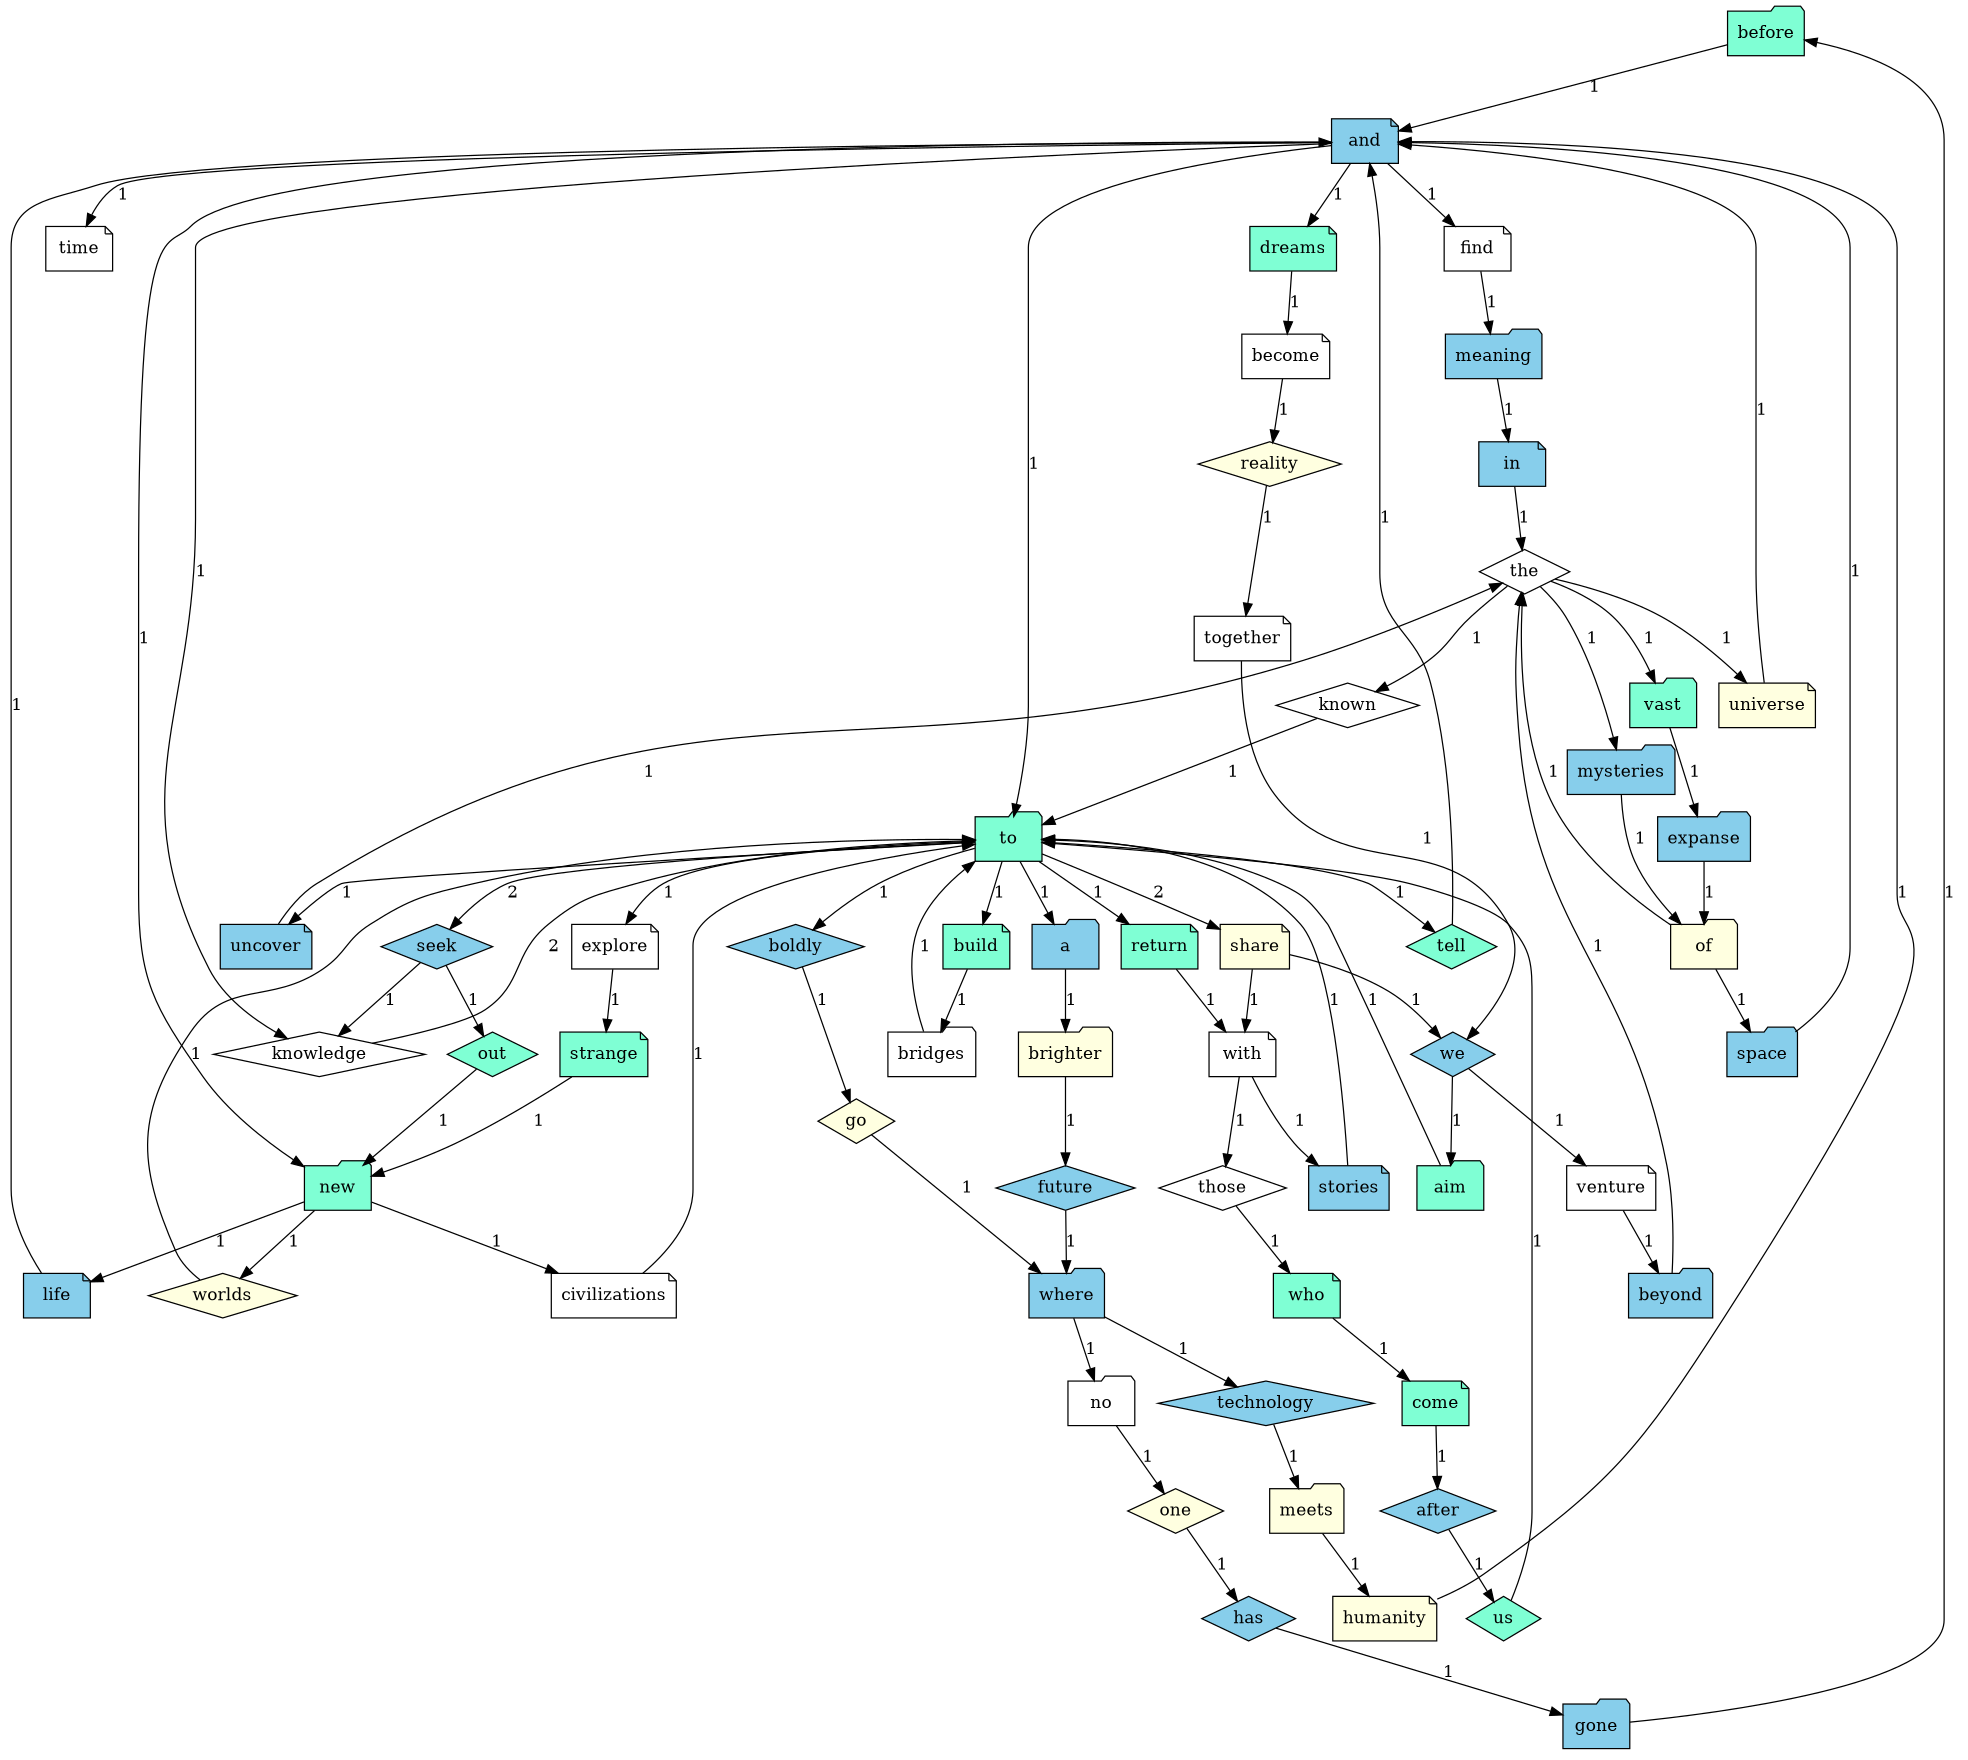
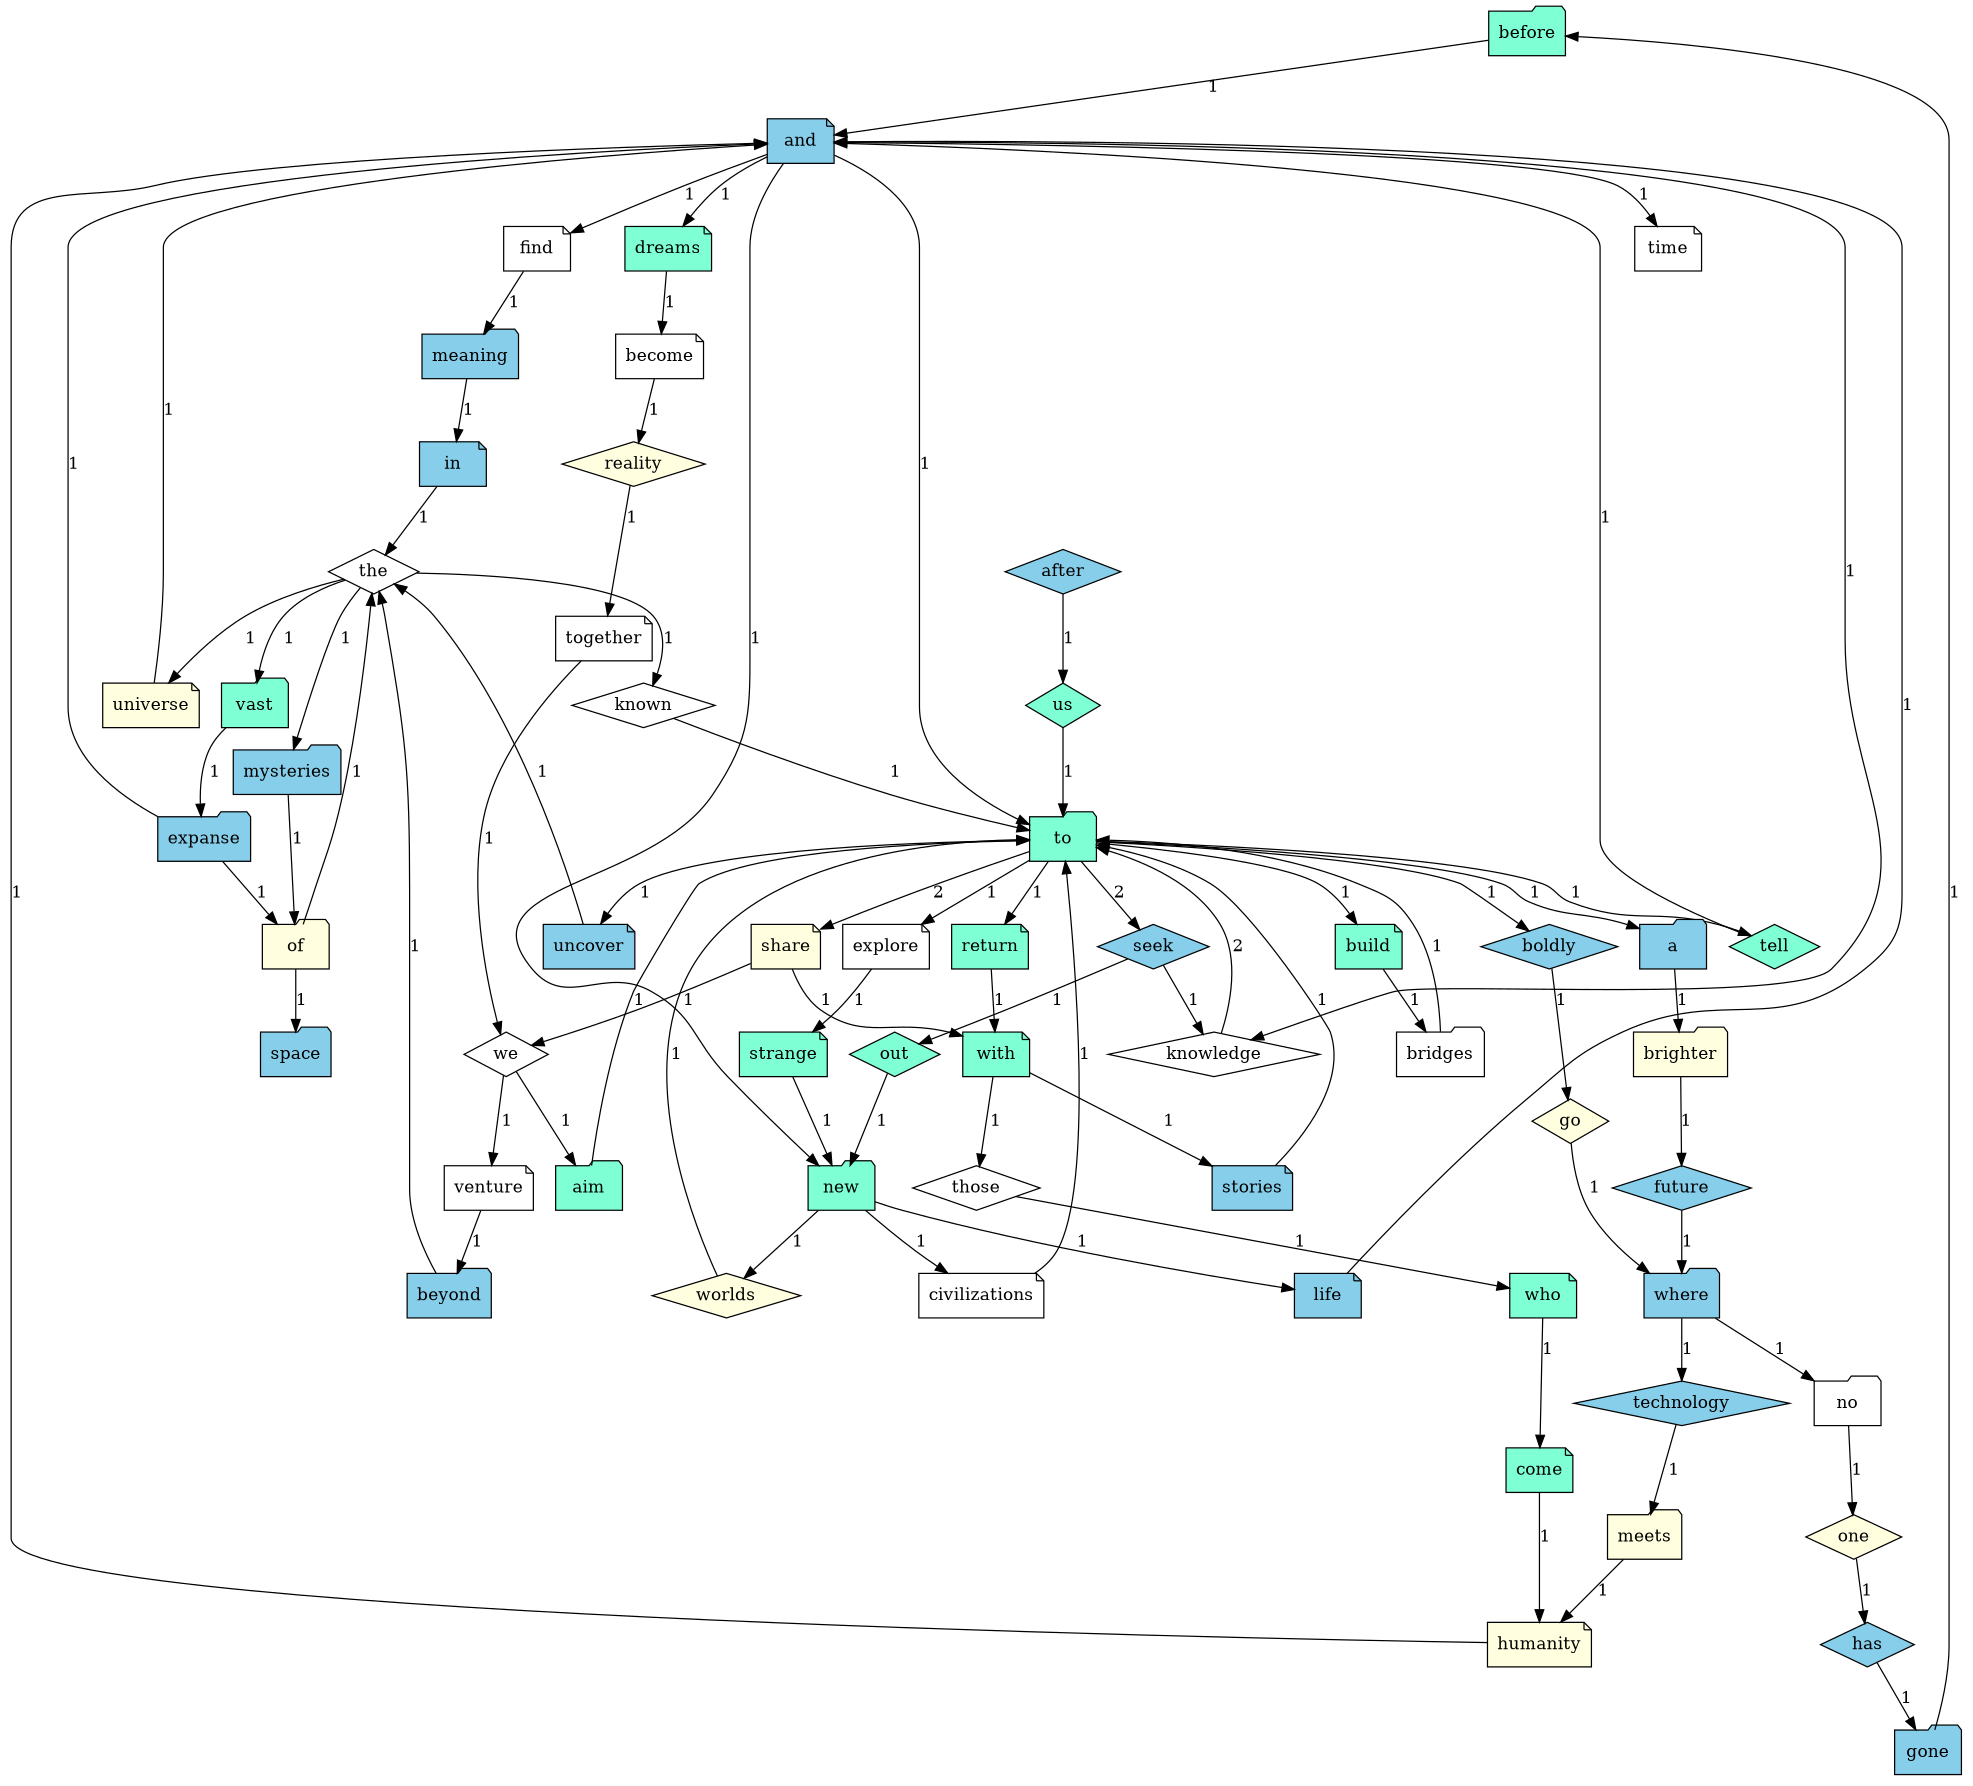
edge "space" -> "and": now "expanse" -> "and"
node "with": fillcolor white -> aquamarine
node "we": fillcolor skyblue -> white
edge "come" -> "after": now "come" -> "humanity"
